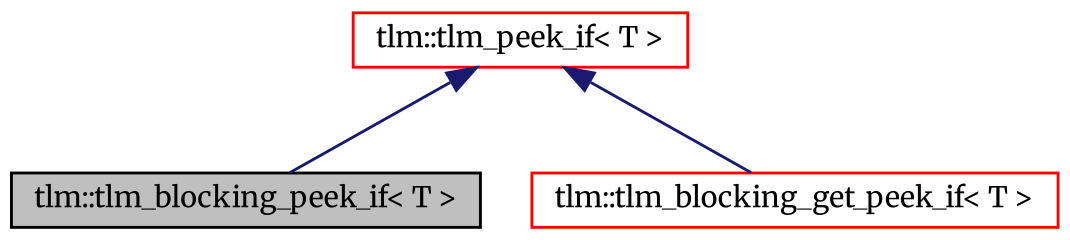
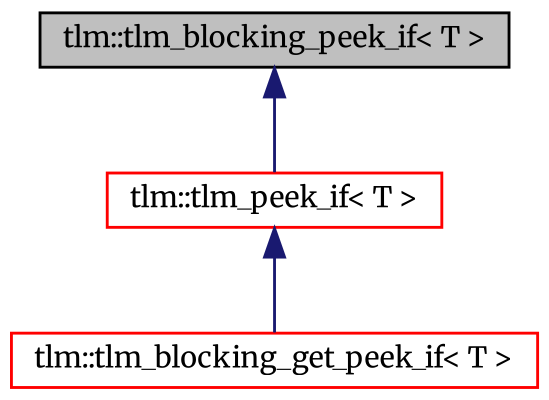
edge "tlm::tlm_blocking_peek_if< T >" -> "tlm::tlm_peek_if< T >": reversed
